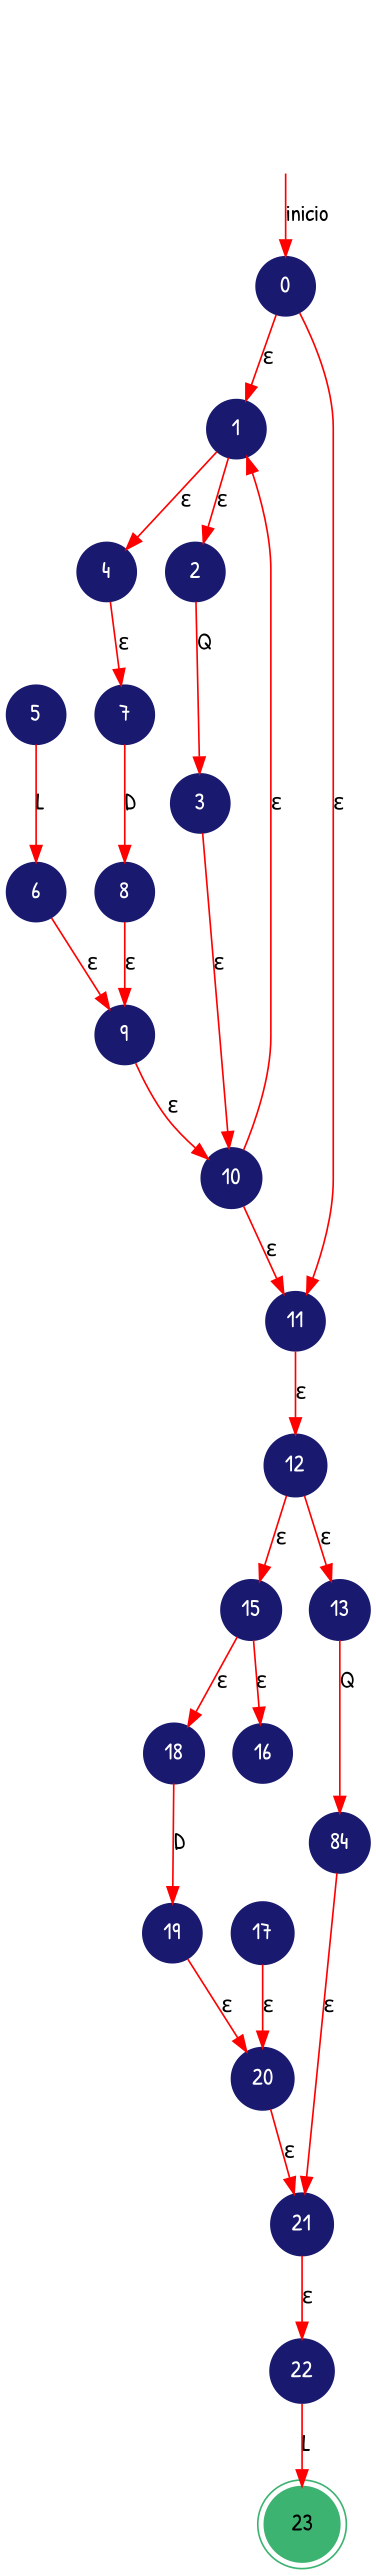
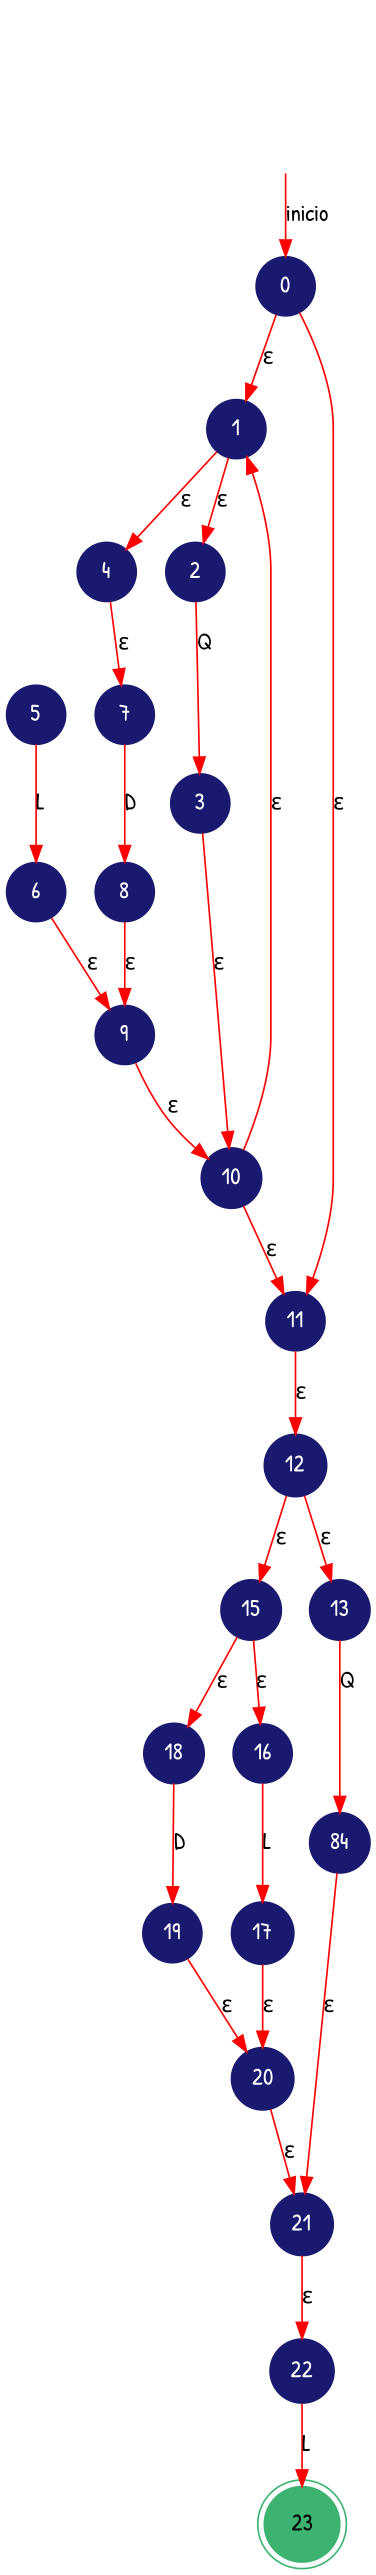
edge "16" -> "17": added, label "L"
